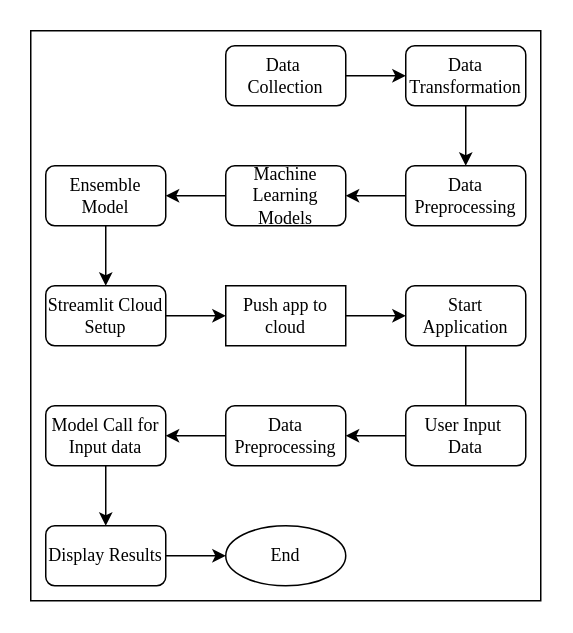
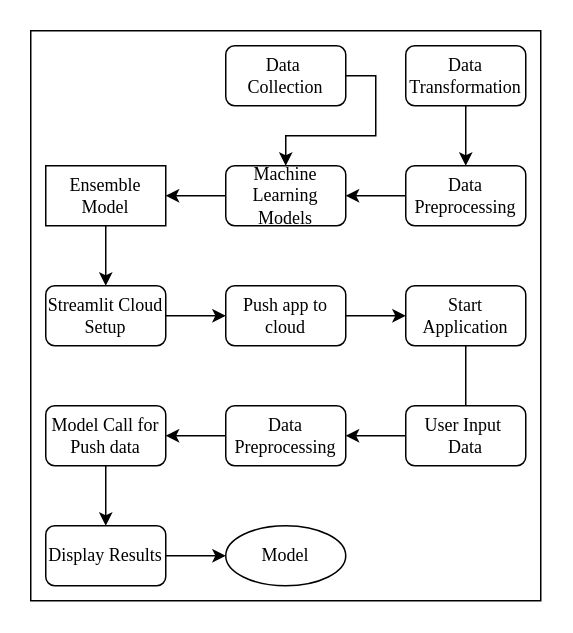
edge "Data Collection" -> "Data Transformation": now "Data Collection" -> "Machine Learning Models"
node "Ensemble Model": shape rounded rectangle -> rectangle
node "Push app to cloud": shape rectangle -> rounded rectangle
node "Model Call for Input data": label "Model Call for Input data" -> "Model Call for Push data"
node "End": label "End" -> "Model"
